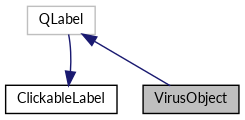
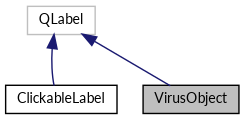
edge "QLabel" -> "ClickableLabel": reversed
